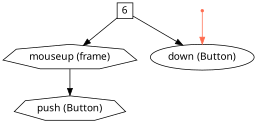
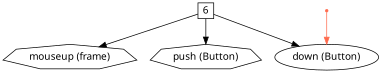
edge "mouseup (frame)" -> "push (Button)": now "6" -> "push (Button)"
